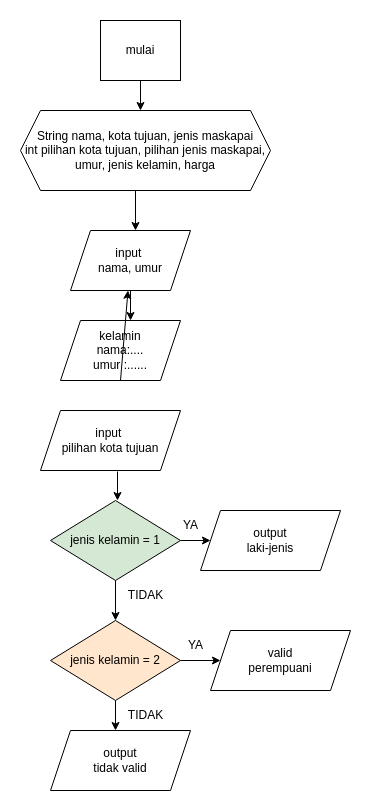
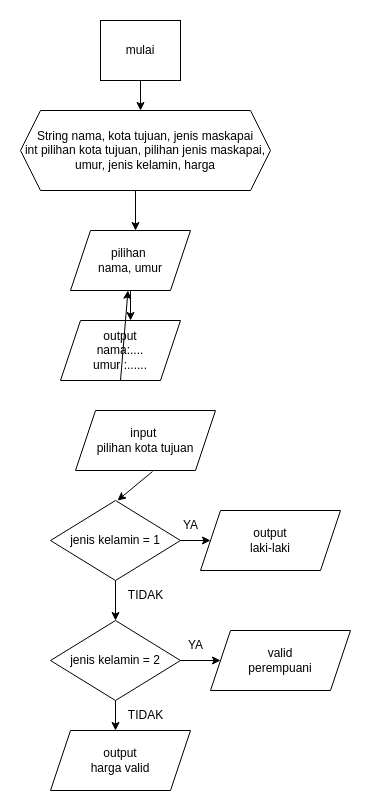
node "input nama, umur": label "input nama, umur" -> "pilihan nama, umur"
node "kelamin nama:.... umur :......": label "kelamin nama:.... umur :......" -> "output nama:.... umur :......"
node "input pilihan kota tujuan": moved (111, 441) -> (146, 441)
node "jenis kelamin = 1": fillcolor #d5e8d4 -> #ffffff
node "output laki-jenis": label "output laki-jenis" -> "output laki-laki"
node "jenis kelamin = 2": fillcolor #ffe6cc -> #ffffff
node "output tidak valid": label "output tidak valid" -> "output harga valid"
